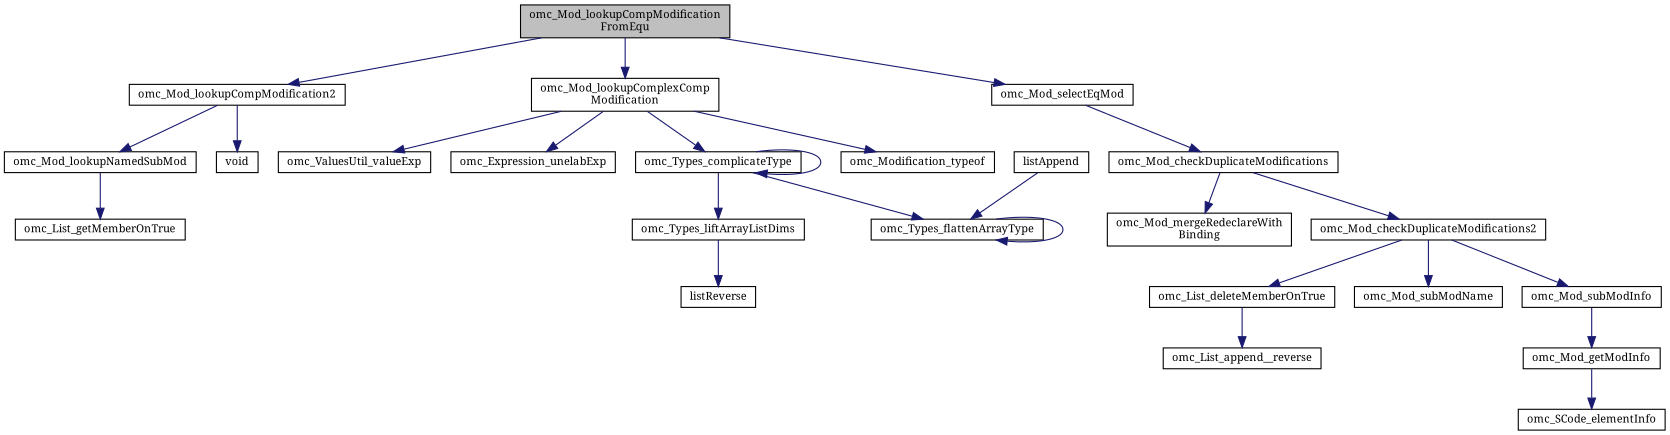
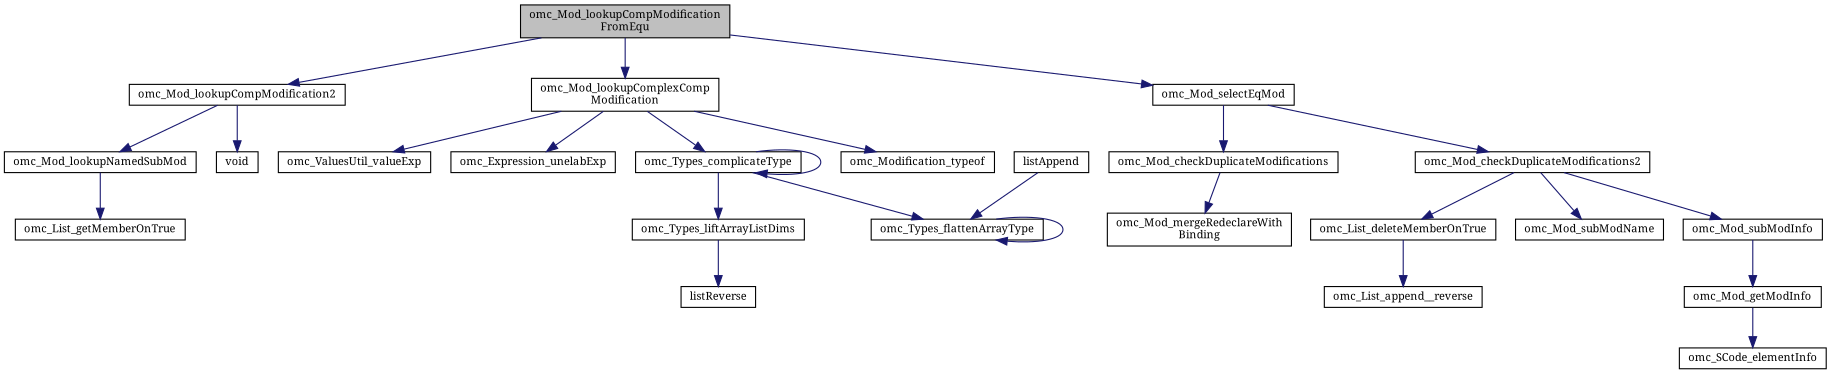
edge "omc_Mod_checkDuplicateModifications" -> "omc_Mod_checkDuplicateModifications2": now "omc_Mod_selectEqMod" -> "omc_Mod_checkDuplicateModifications2"
